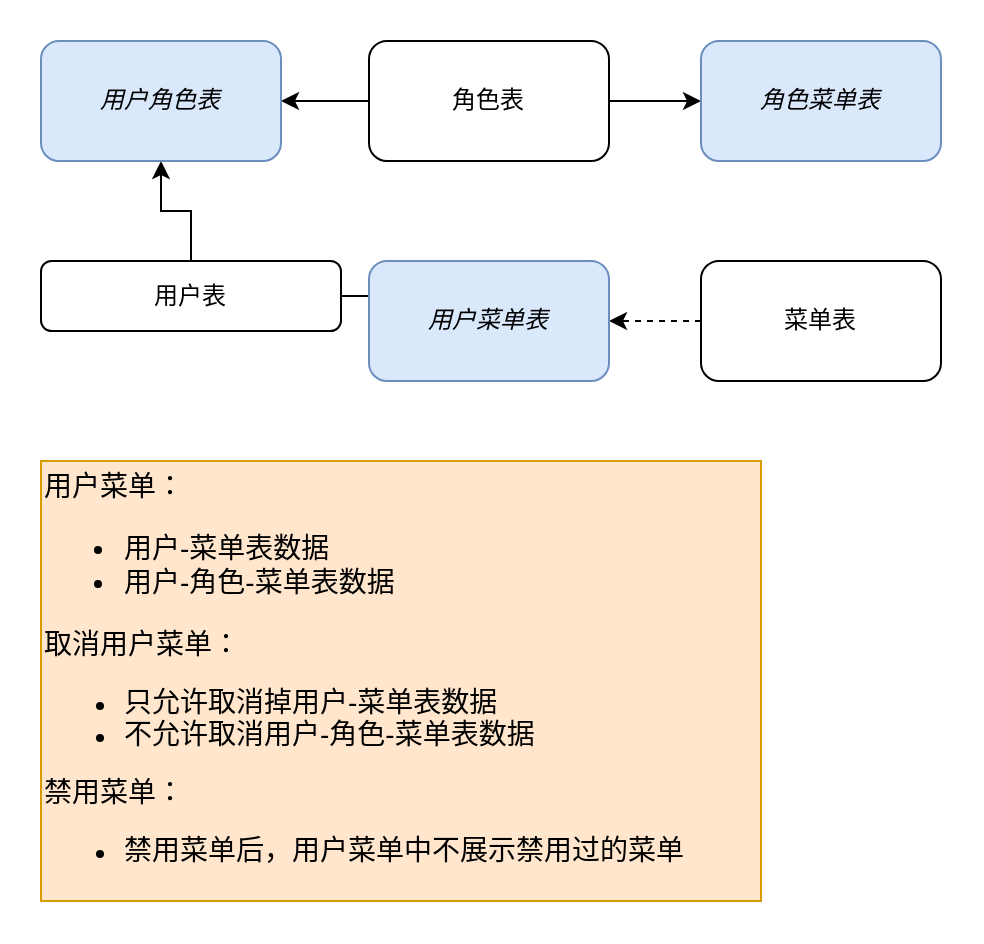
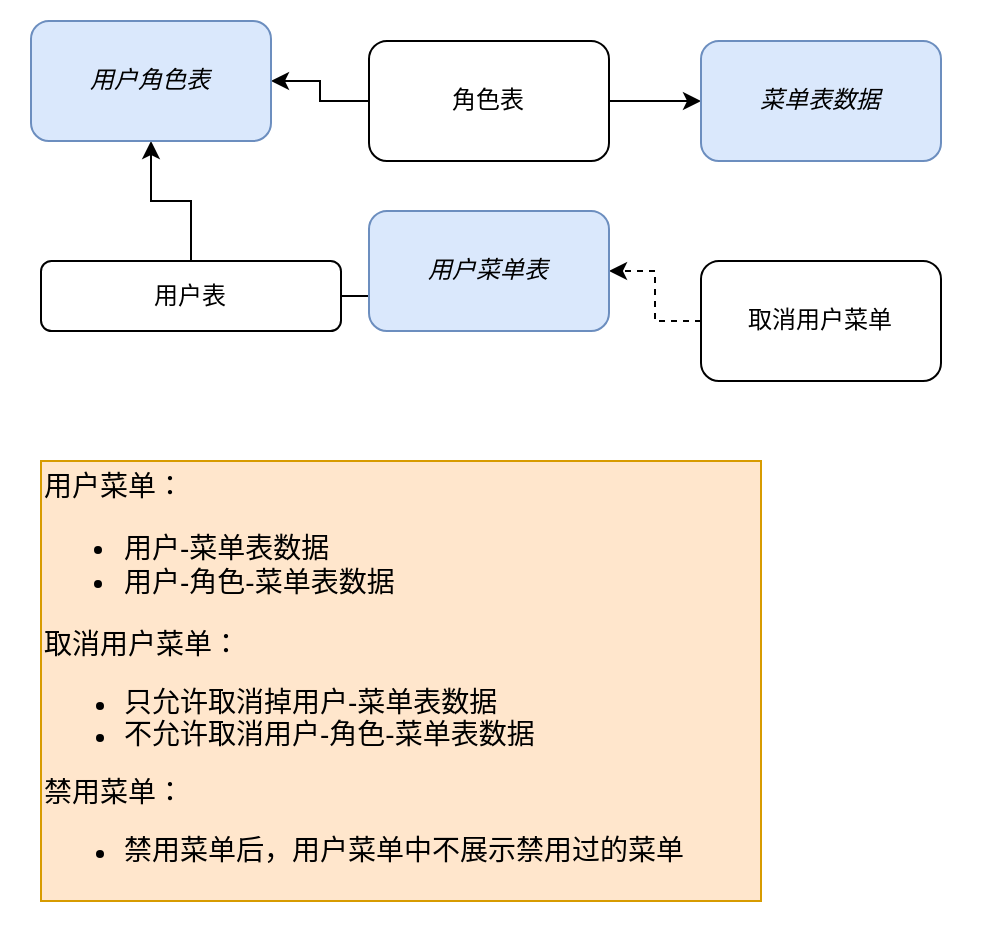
node "用户角色表": moved (161, 101) -> (151, 81)
node "角色菜单表": label "角色菜单表" -> "菜单表数据"
node "用户菜单表": moved (489, 321) -> (489, 271)
node "菜单表": label "菜单表" -> "取消用户菜单"
